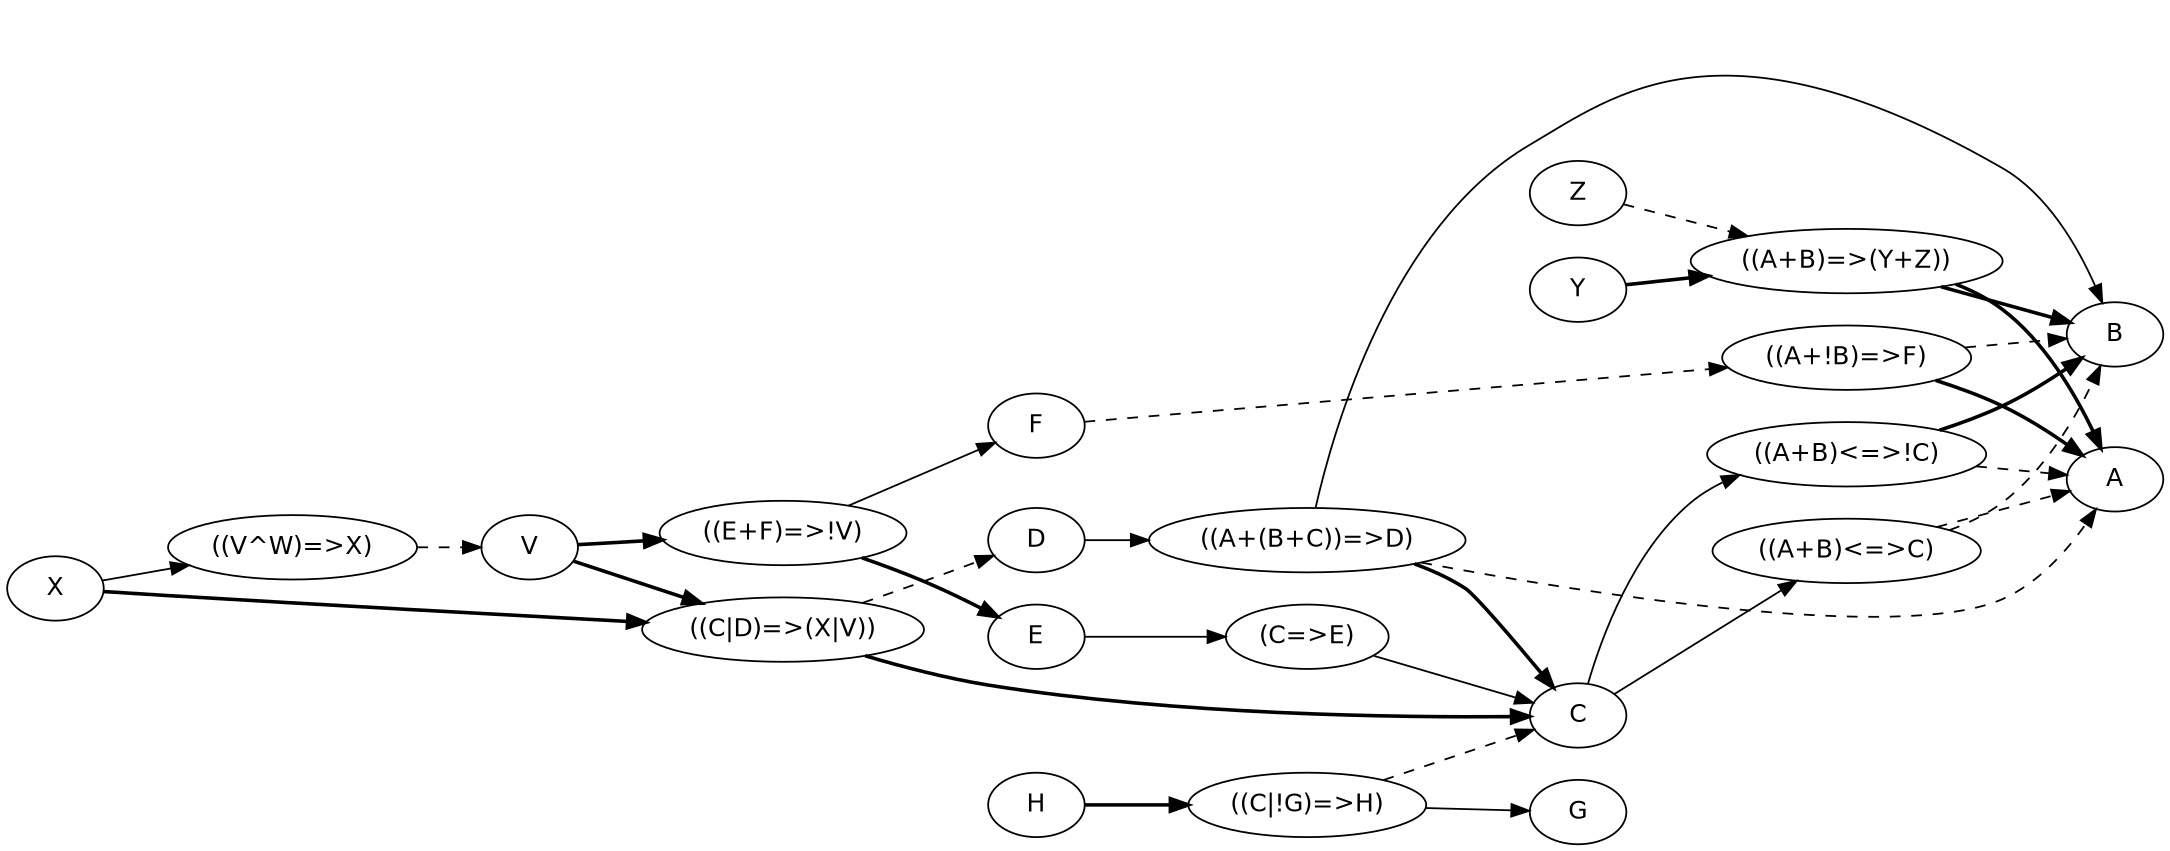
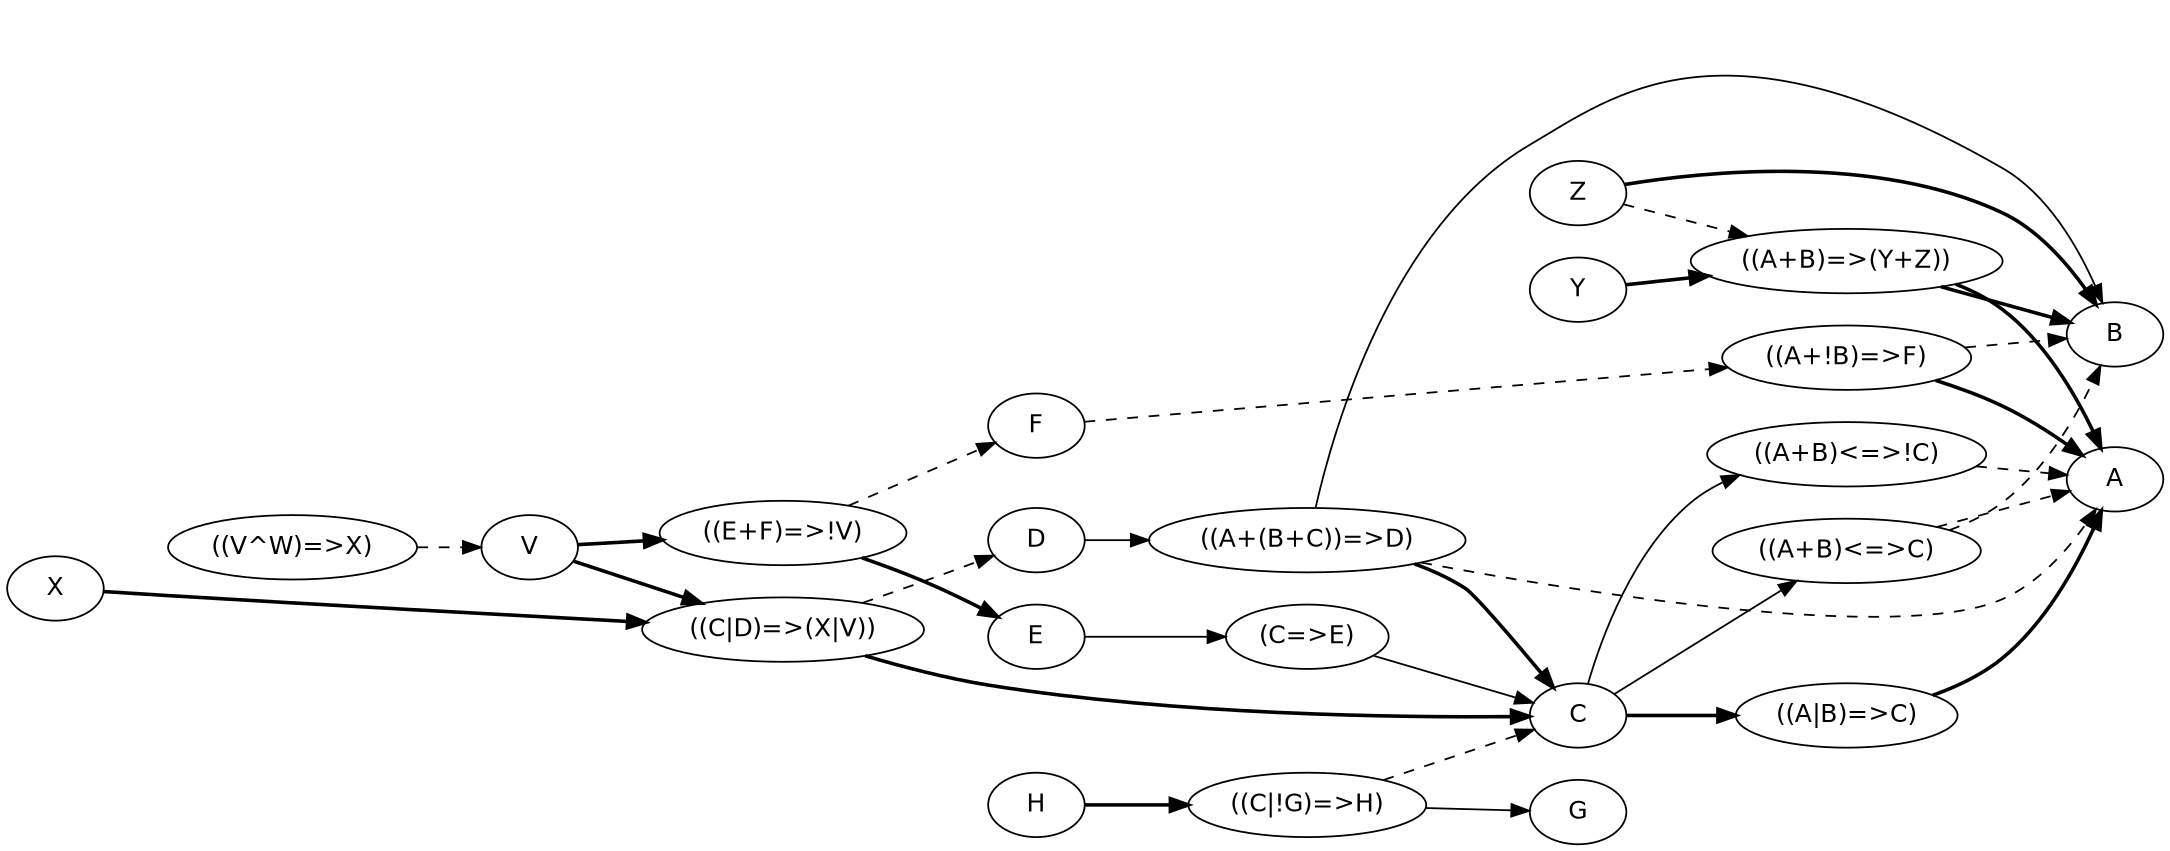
edge "((A+B)<=>!C)" -> "B": now "Z" -> "B"
edge "((E+F)=>!V)" -> "F": style solid -> dashed
edge "X" -> "((V^W)=>X)": removed
node "((A|B)=>C)": added
